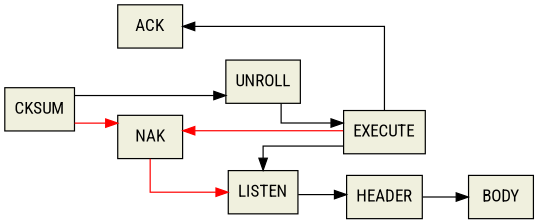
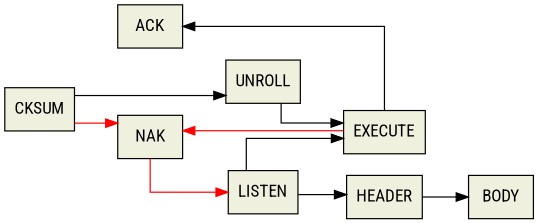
edge "EXECUTE" -> "LISTEN": reversed
